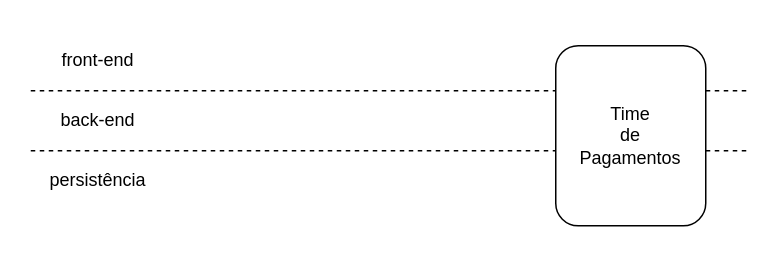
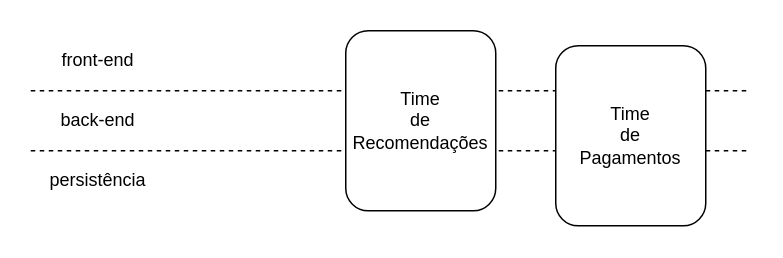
node "Time de Recomendações": added
